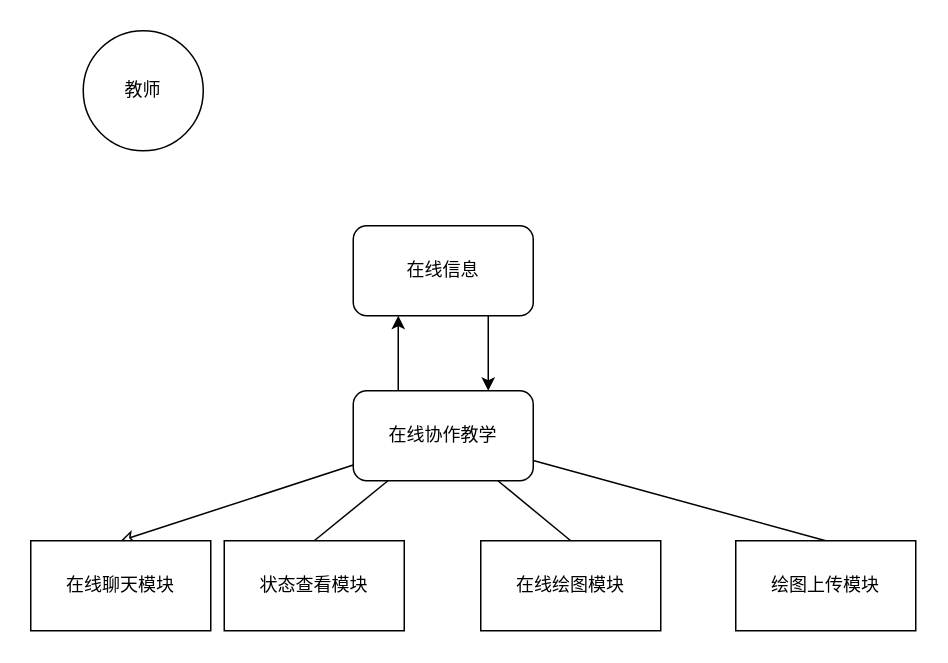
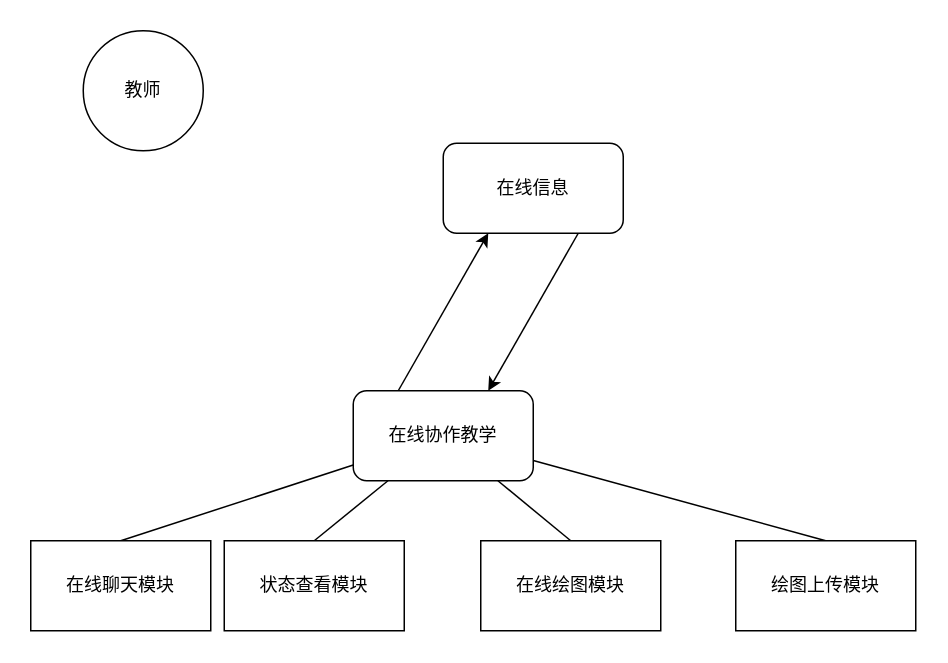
node "在线信息": moved (443, 271) -> (533, 188)
edge "在线协作教学" -> "在线聊天模块": arrowhead classic -> none
